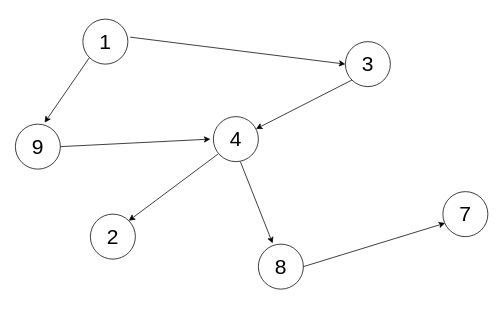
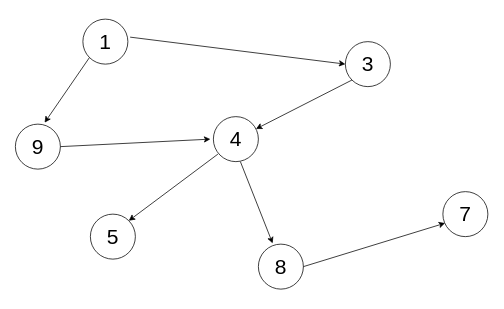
node "2": label "2" -> "5"
